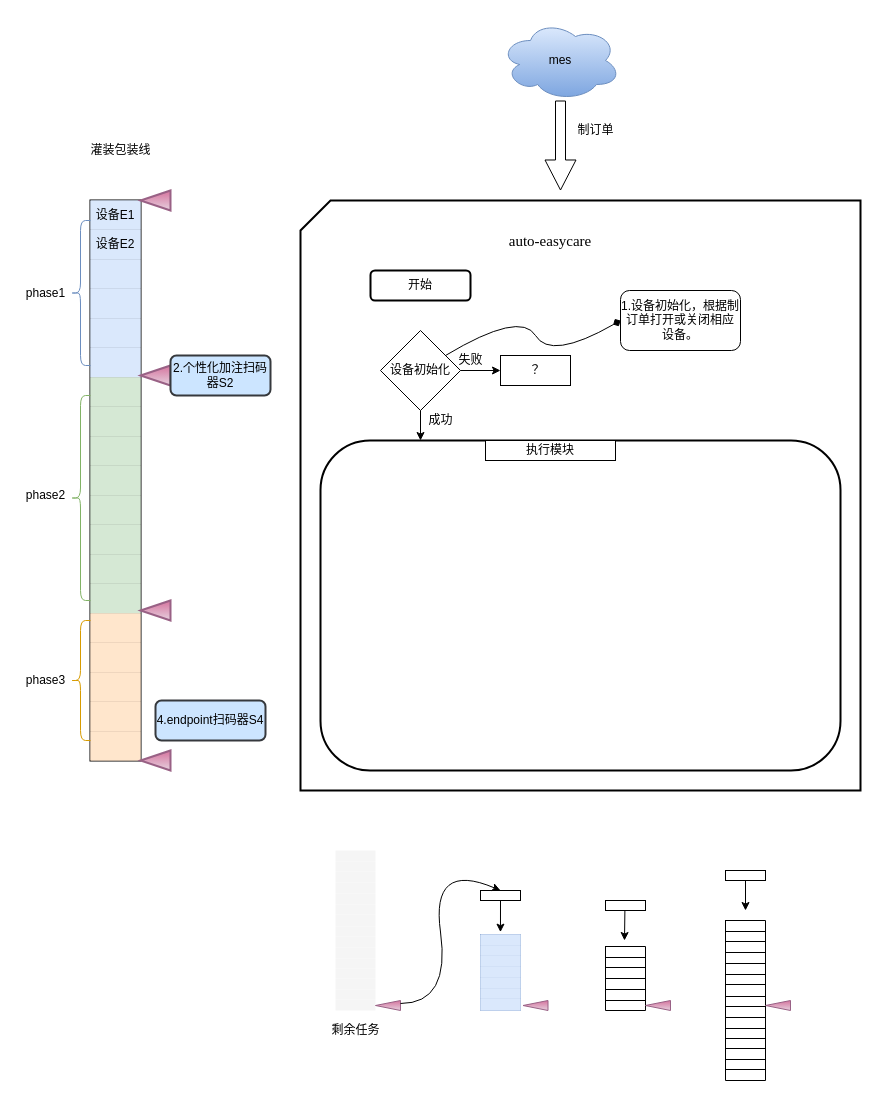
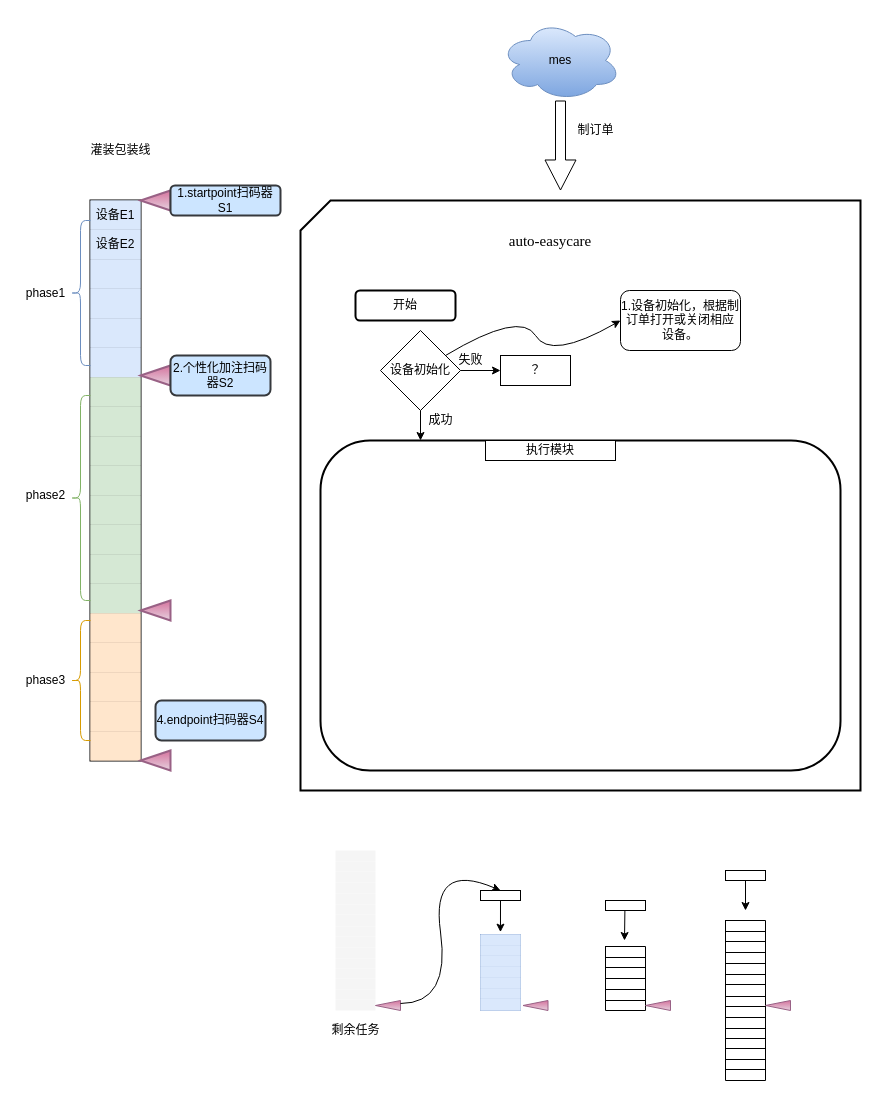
node "1.startpoint扫码器S1": added
node "开始": moved (421, 286) -> (406, 306)
edge "设备初始化" -> "1.设备初始化，根据制订单打开或关闭相应设备。": arrowhead diamond -> classic
